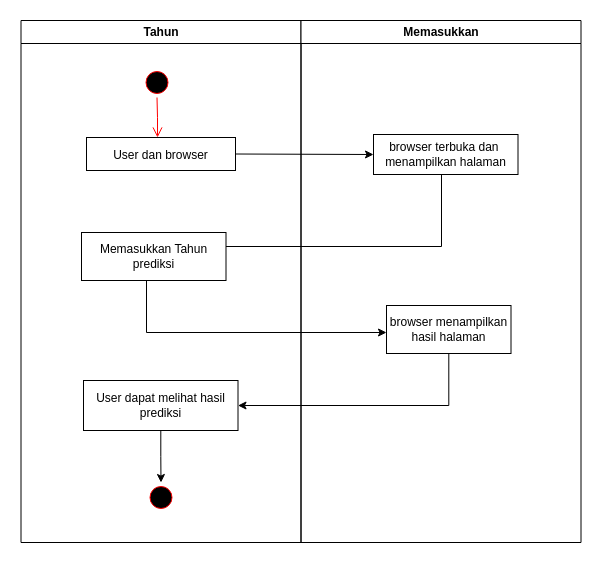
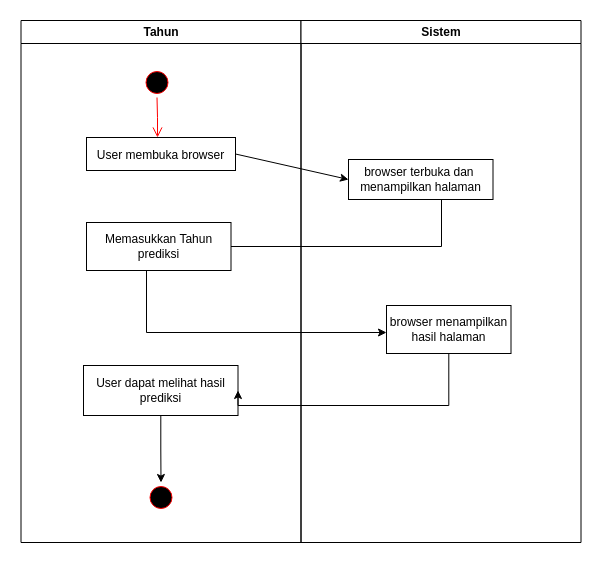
node "Memasukkan": label "Memasukkan" -> "Sistem"
node "User dan browser": label "User dan browser" -> "User membuka browser"
node "browser terbuka dan menampilkan halaman": moved (446, 155) -> (421, 180)
node "Memasukkan Tahun prediksi": moved (154, 257) -> (159, 247)
node "User dapat melihat hasil prediksi": moved (161, 406) -> (161, 391)
